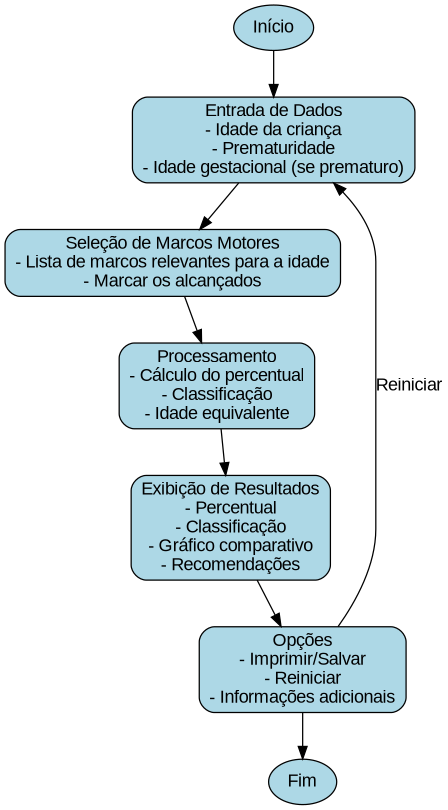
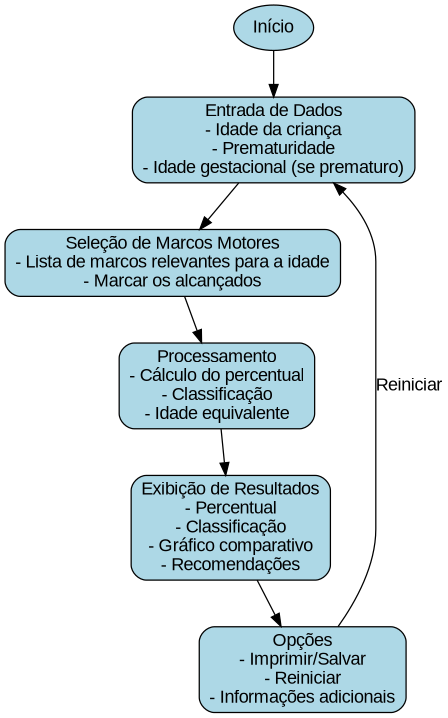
node "Fim": removed
